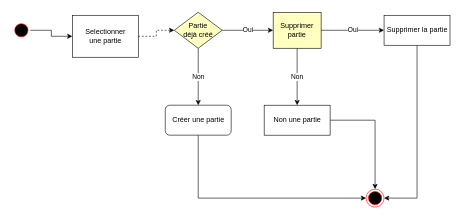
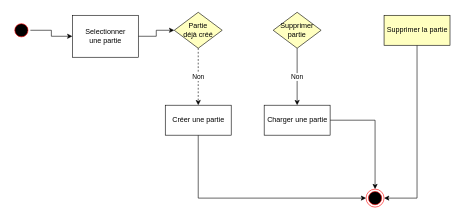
edge "Partie déjà créé" -> "Supprimer partie": removed, label "Oui"
node "Supprimer partie": shape rectangle -> diamond
edge "Supprimer partie" -> "Supprimer la partie": removed, label "Oui"
node "Supprimer la partie": fillcolor #ffffff -> #ffffc0
edge "Selectionner une partie" -> "Partie déjà créé": style dashed -> solid
edge "Partie déjà créé" -> "Créer une partie": style solid -> dashed
node "Créer une partie": shape rounded rectangle -> rectangle
node "Non une partie": label "Non une partie" -> "Charger une partie"
